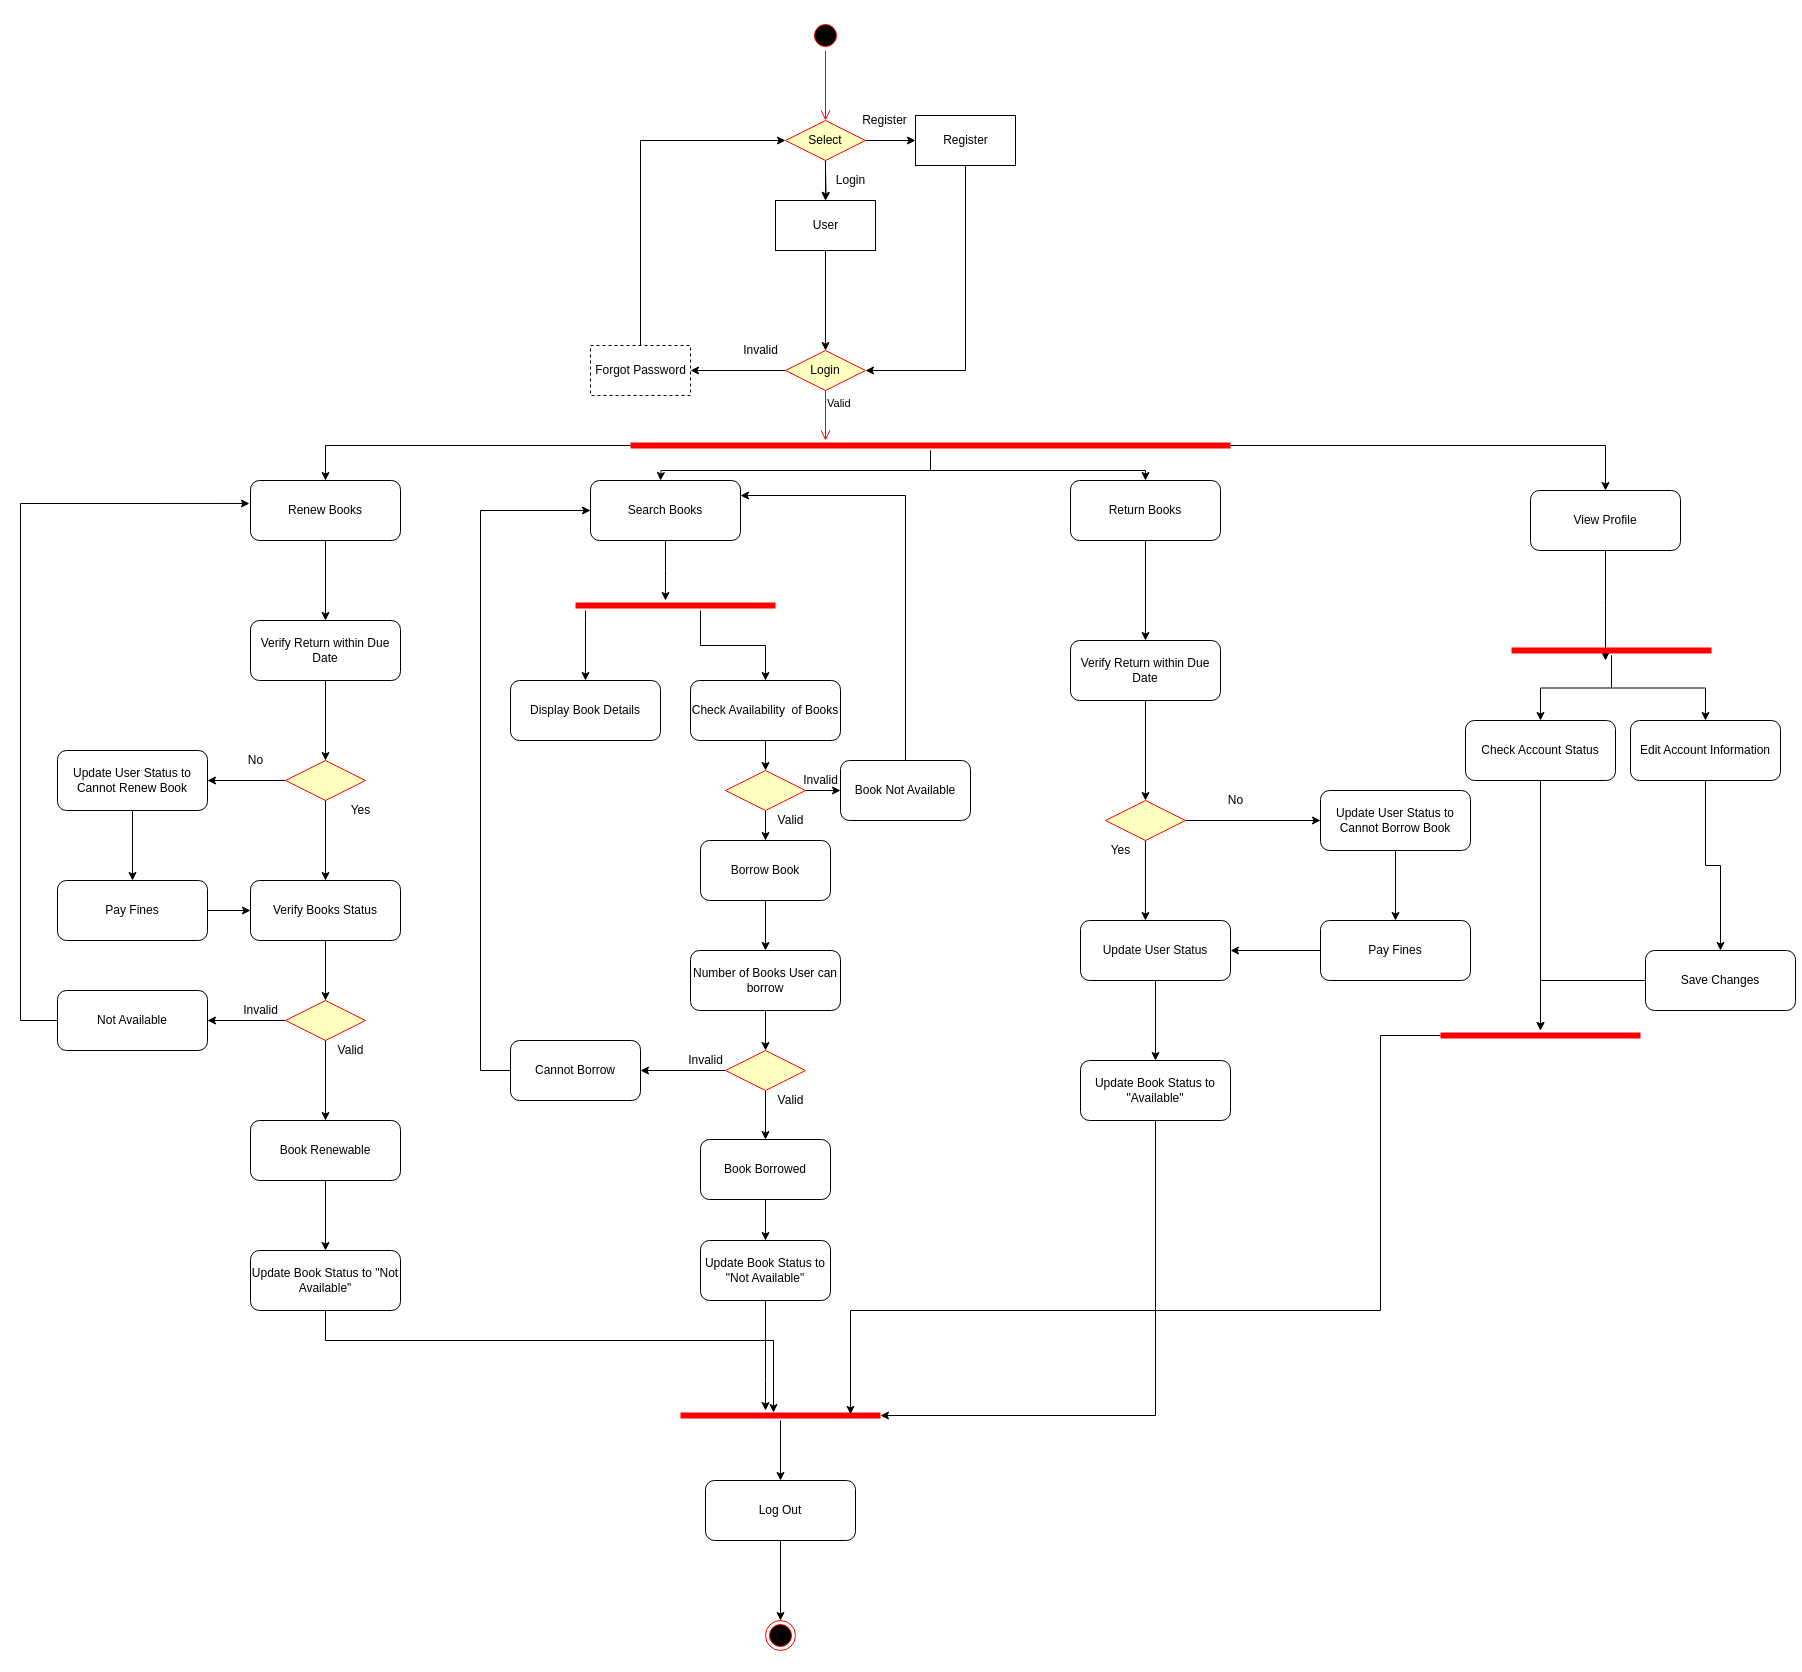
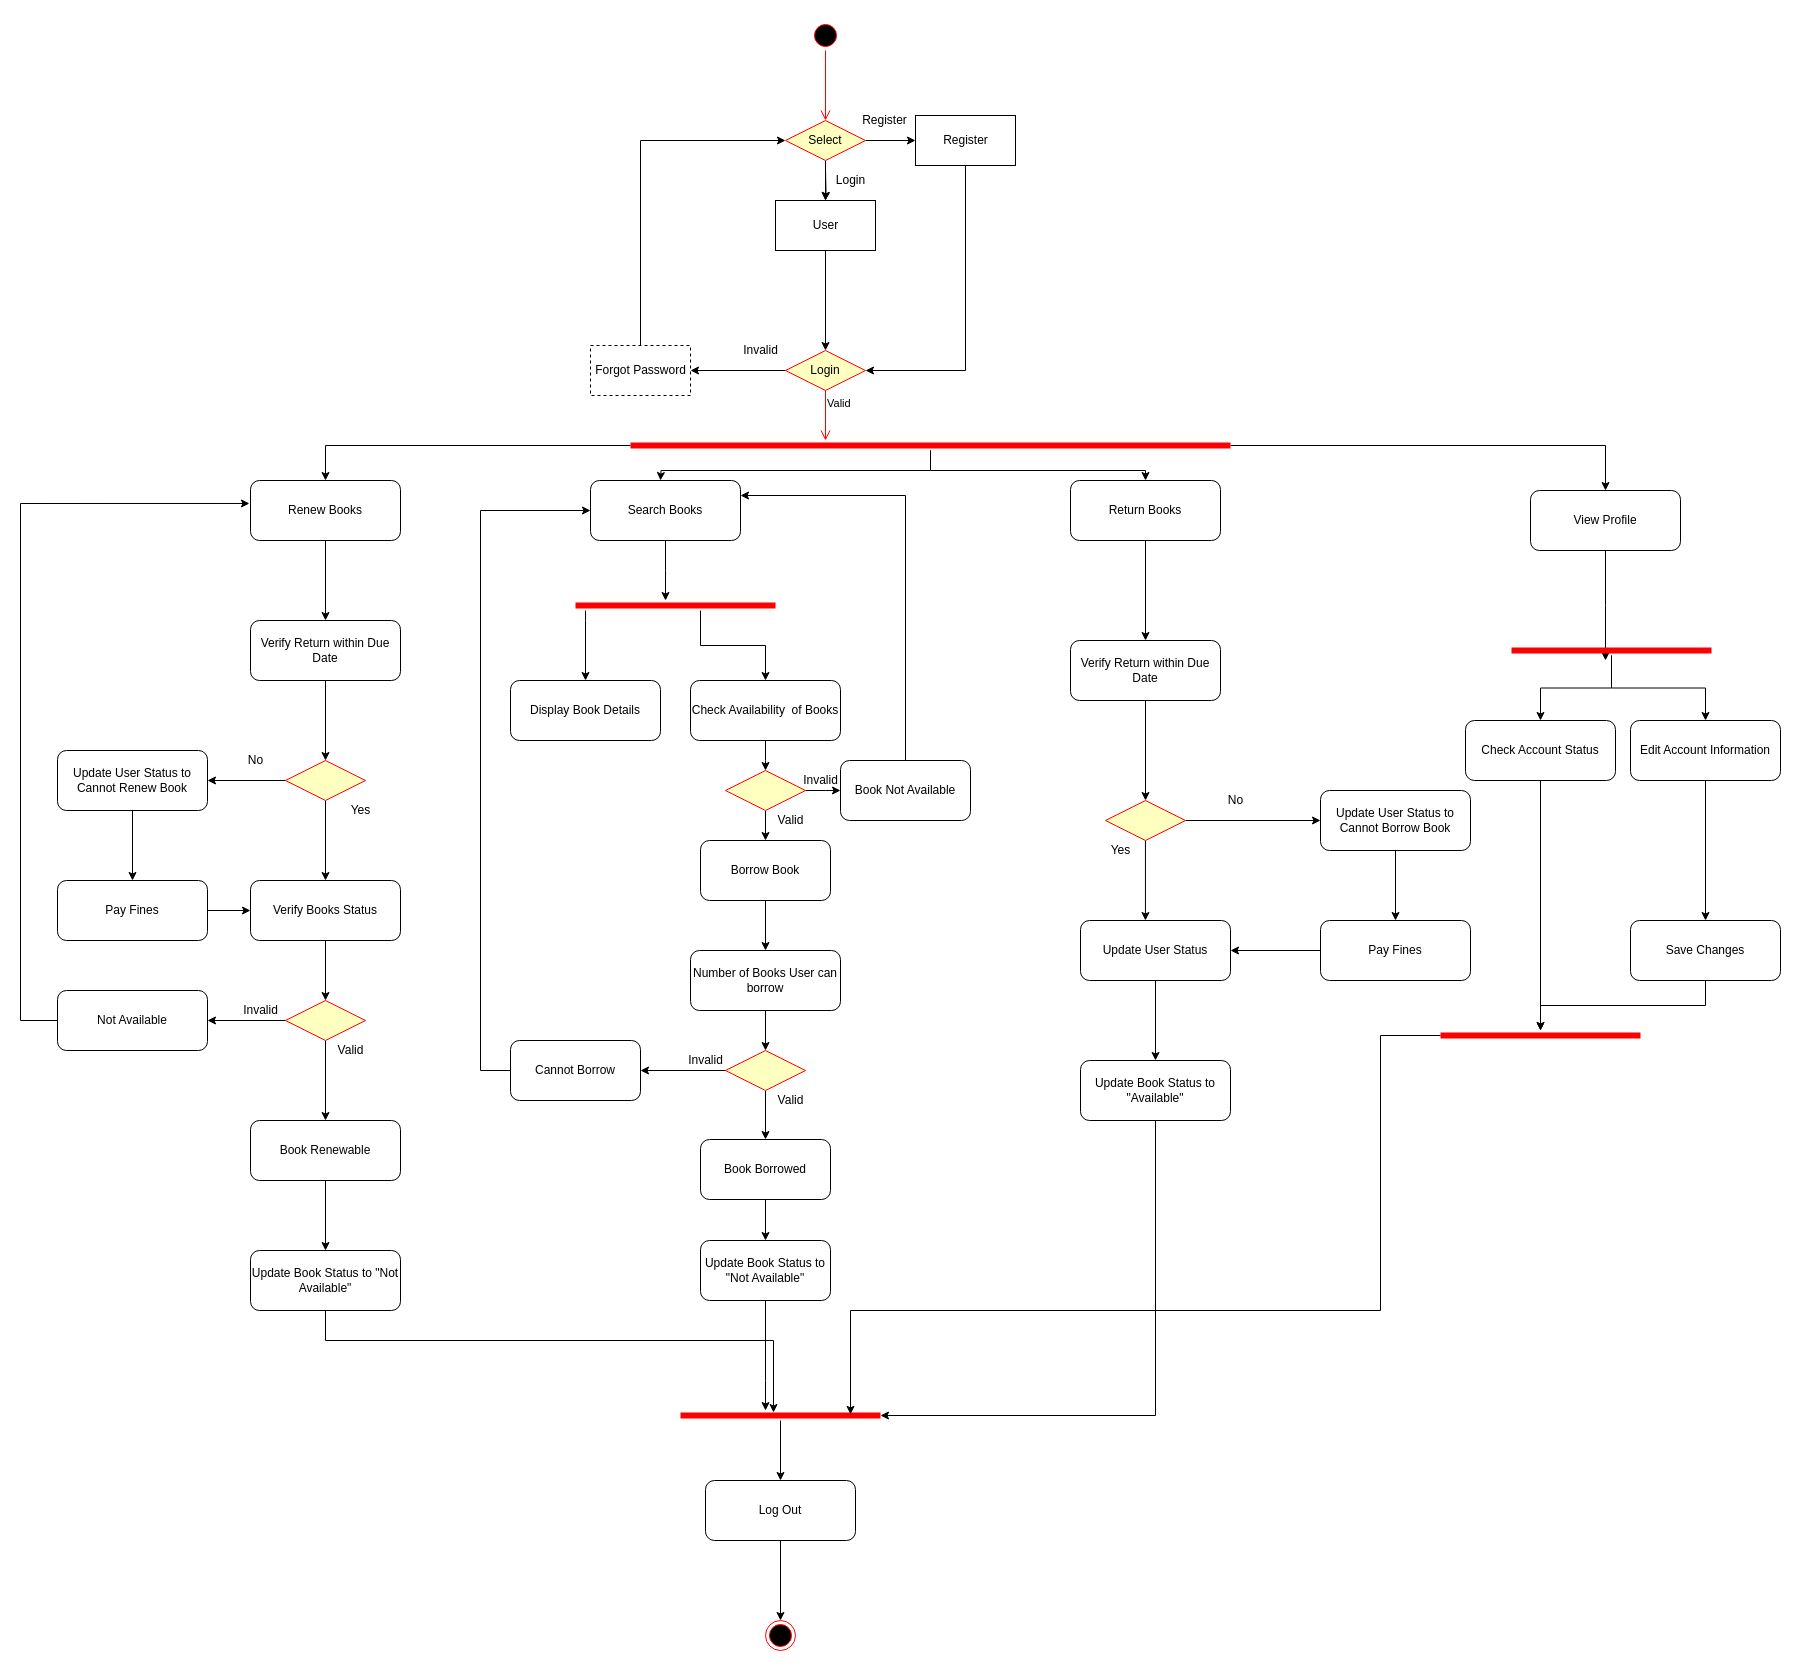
node "Save Changes": moved (1721, 981) -> (1706, 951)
